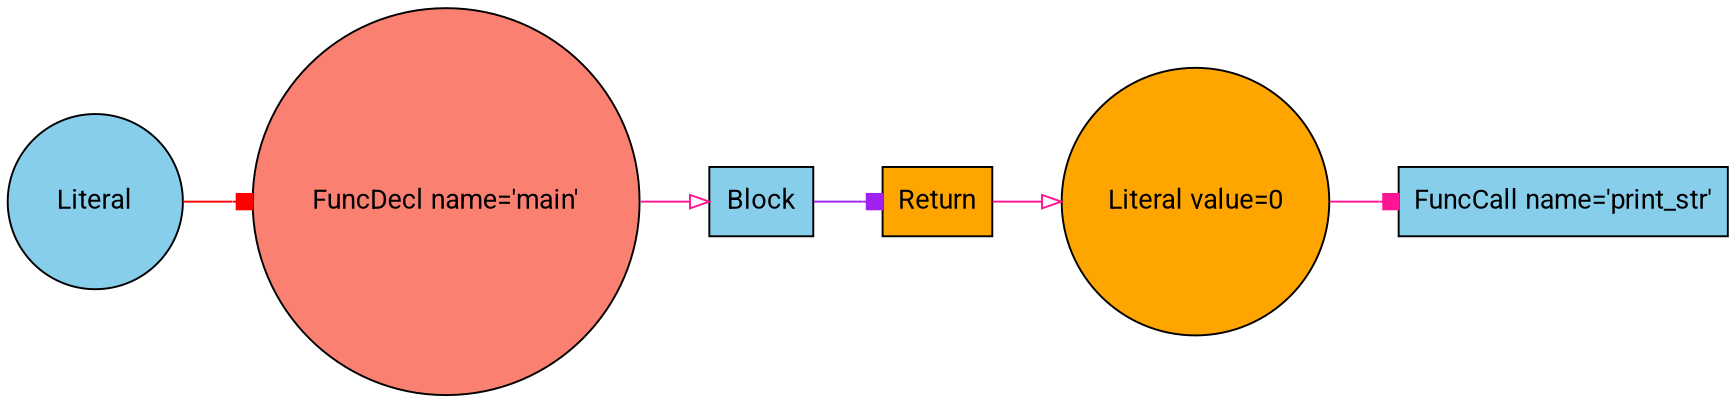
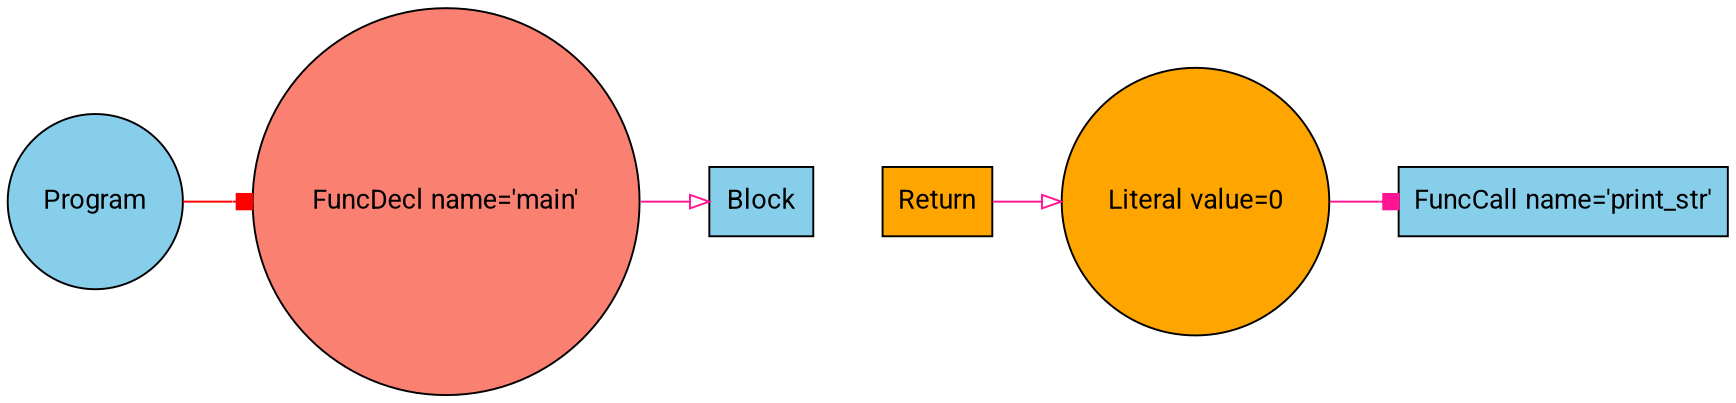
node "Literal": label "Literal" -> "Program"
edge "Block" -> "Return": removed
